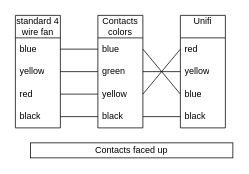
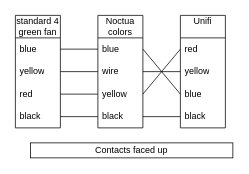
node "standard 4 wire fan": label "standard 4 wire fan" -> "standard 4 green fan"
node "Contacts colors": label "Contacts colors" -> "Noctua colors"
node "green": label "green" -> "wire"
